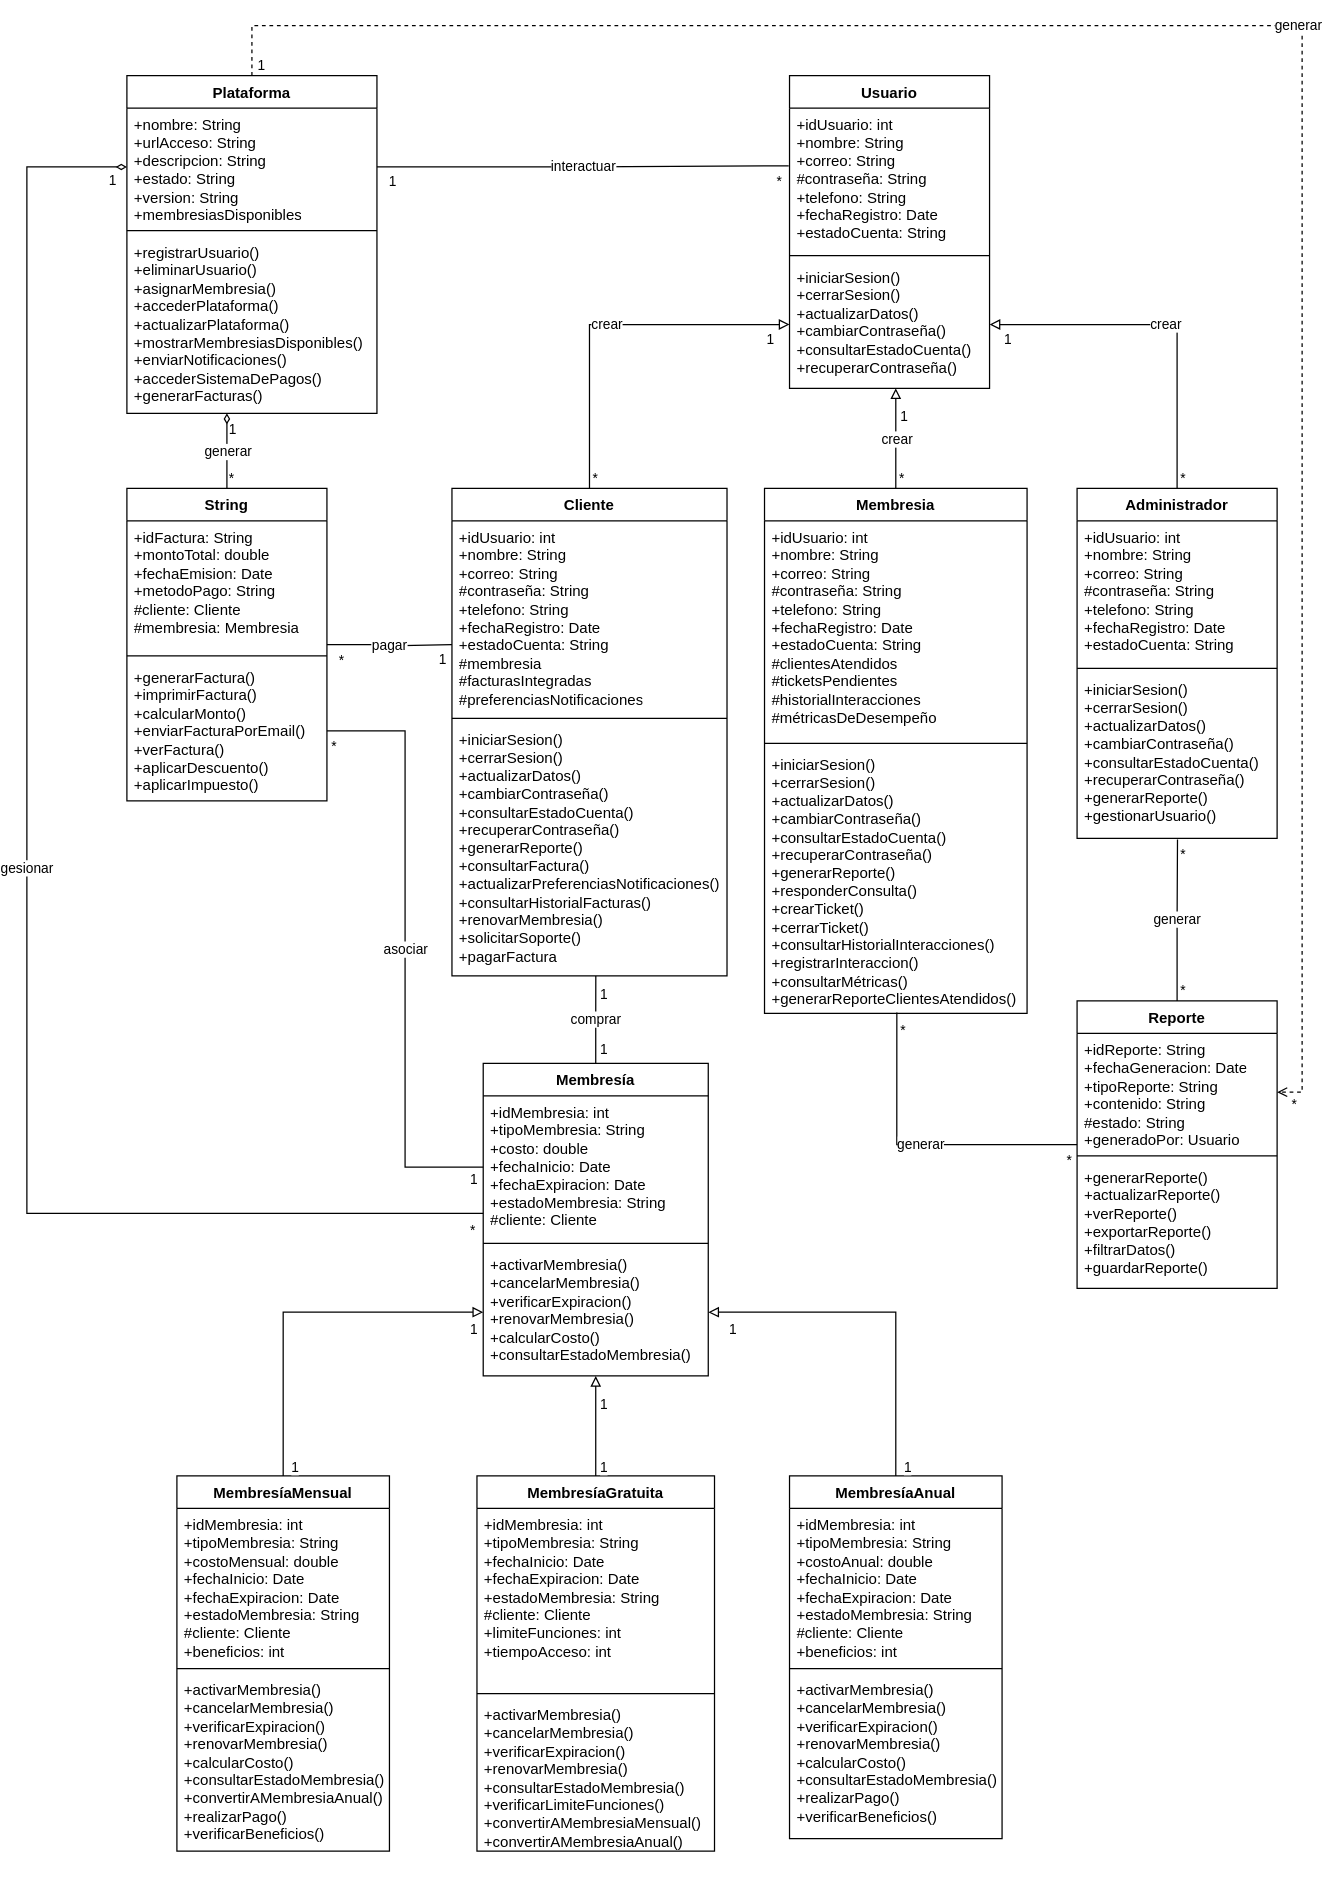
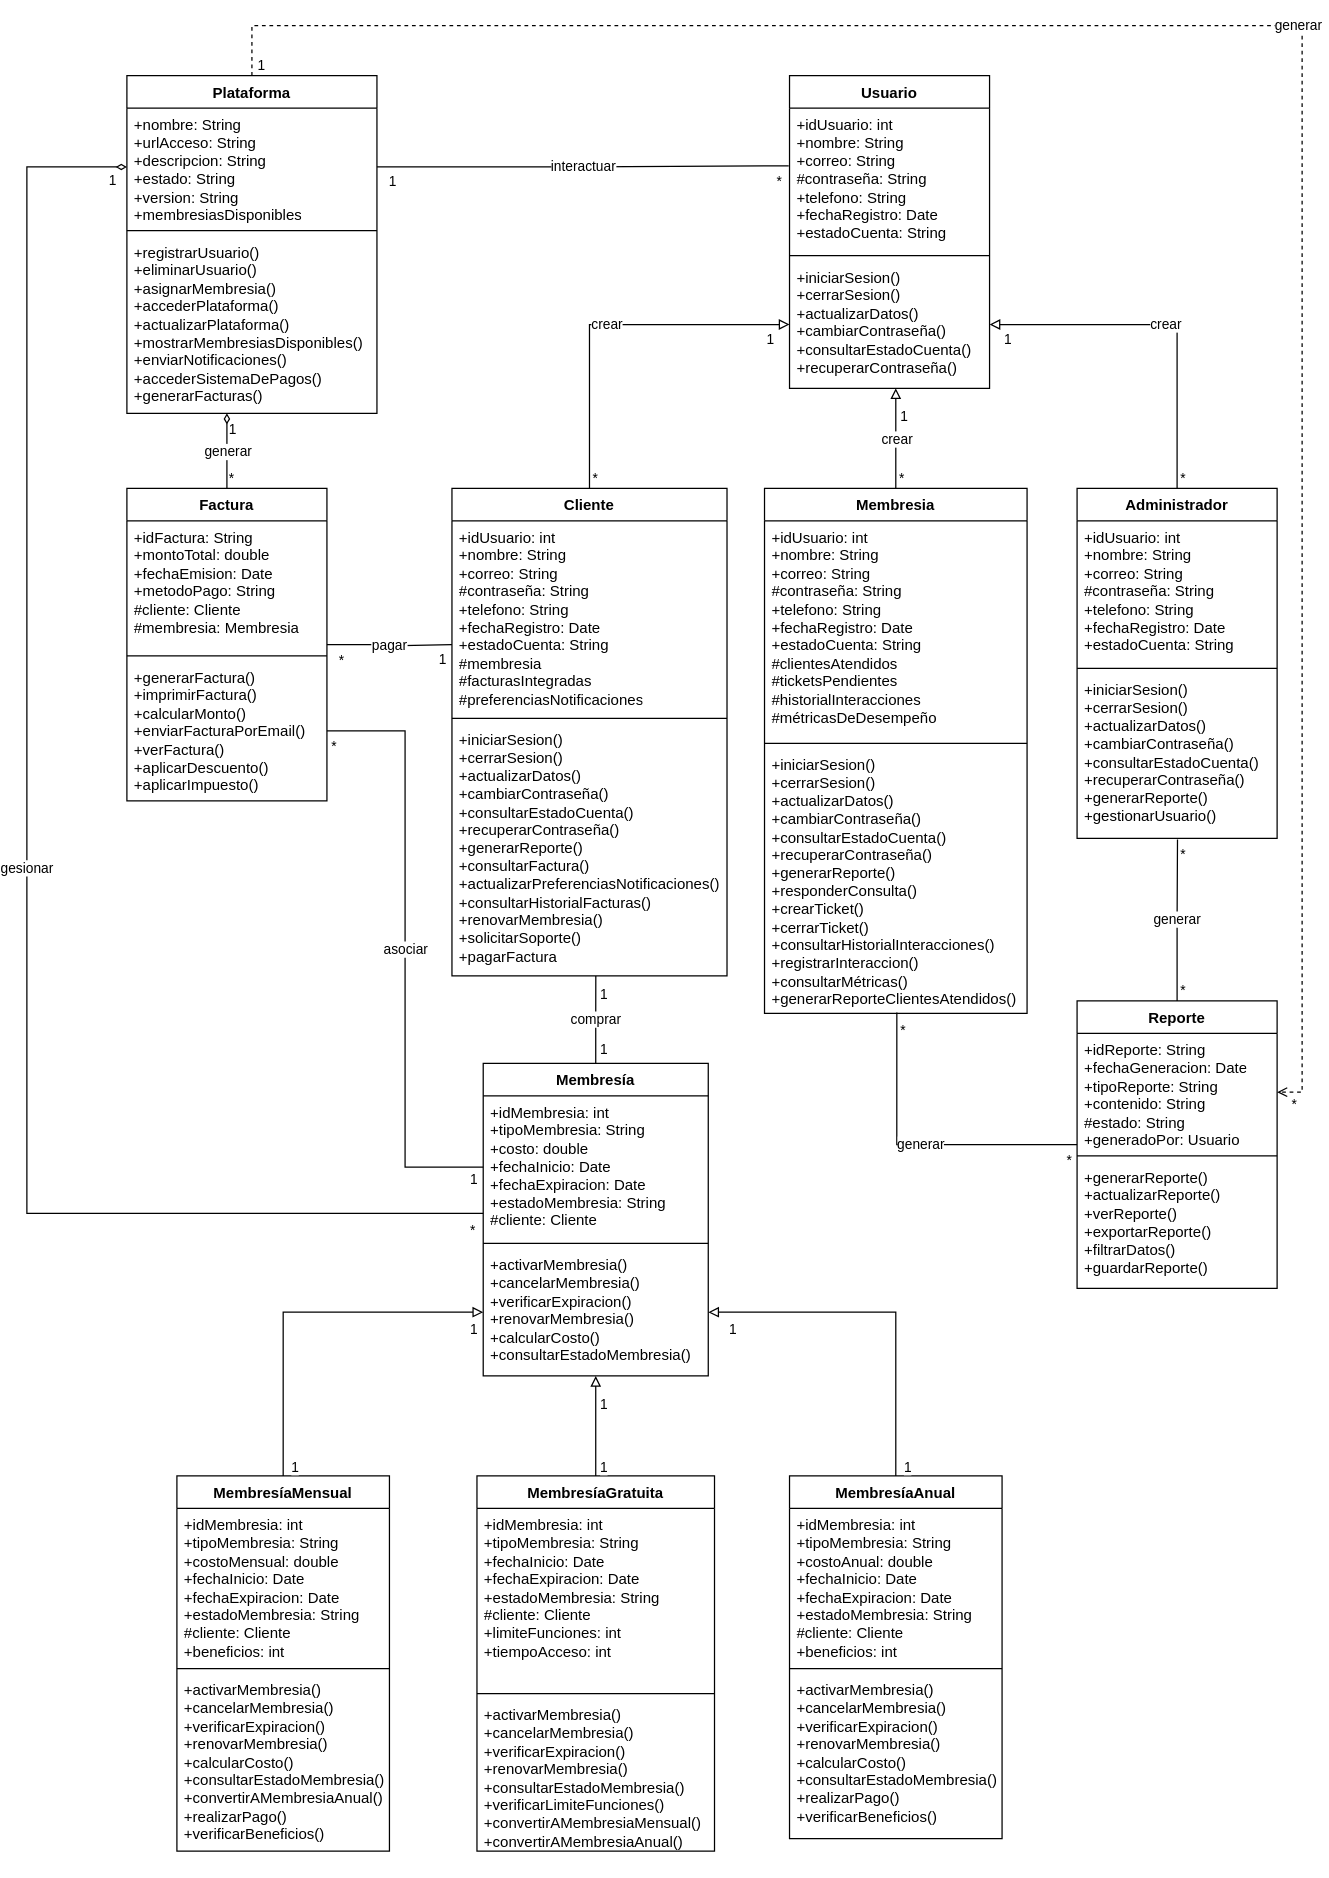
node "String": label "String" -> "Factura"
